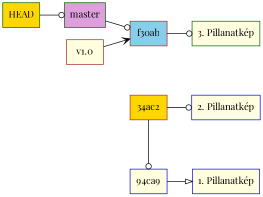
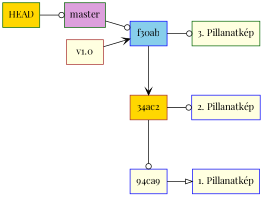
node "f30ab": color brown -> blue
edge "f30ab" -> "34ac2": added
